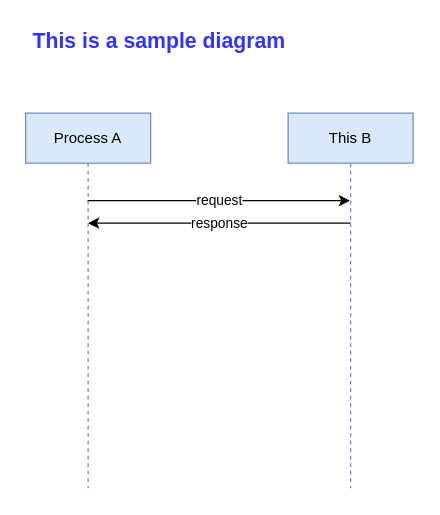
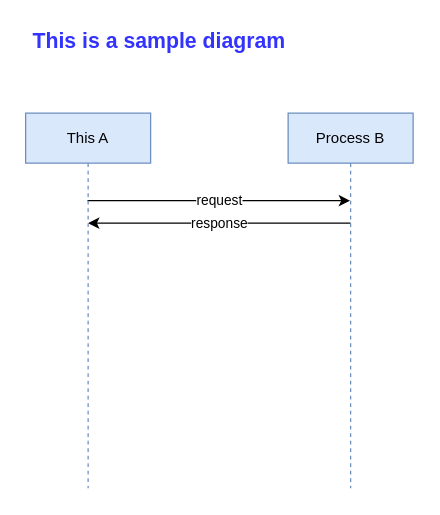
node "Process A": label "Process A" -> "This A"
node "This B": label "This B" -> "Process B"
